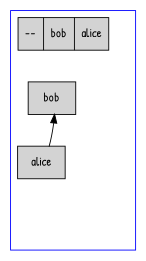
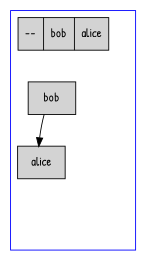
edge "alice" -> "bob": reversed
